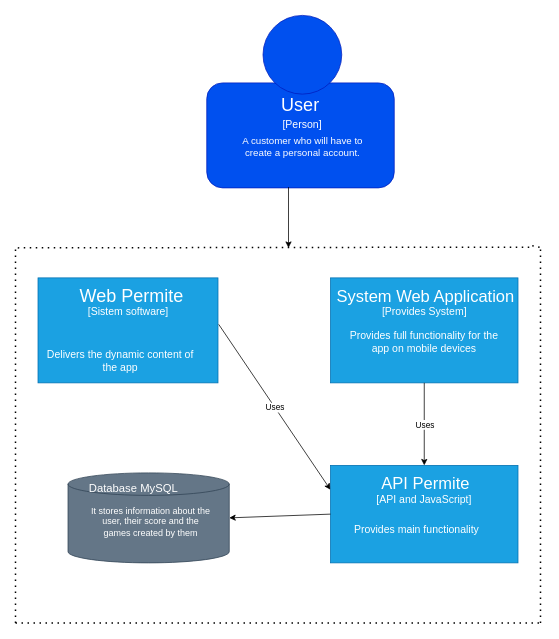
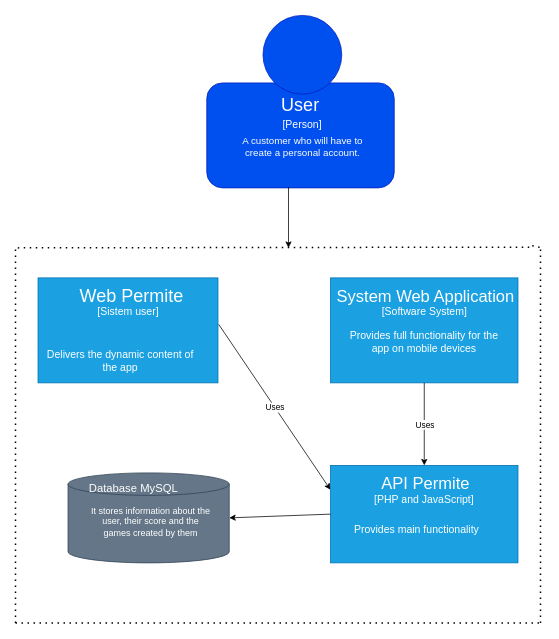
node "[Sistem software]": label "[Sistem software]" -> "[Sistem user]"
node "[Provides System]": label "[Provides System]" -> "[Software System]"
node "[API and JavaScript]": label "[API and JavaScript]" -> "[PHP and JavaScript]"
